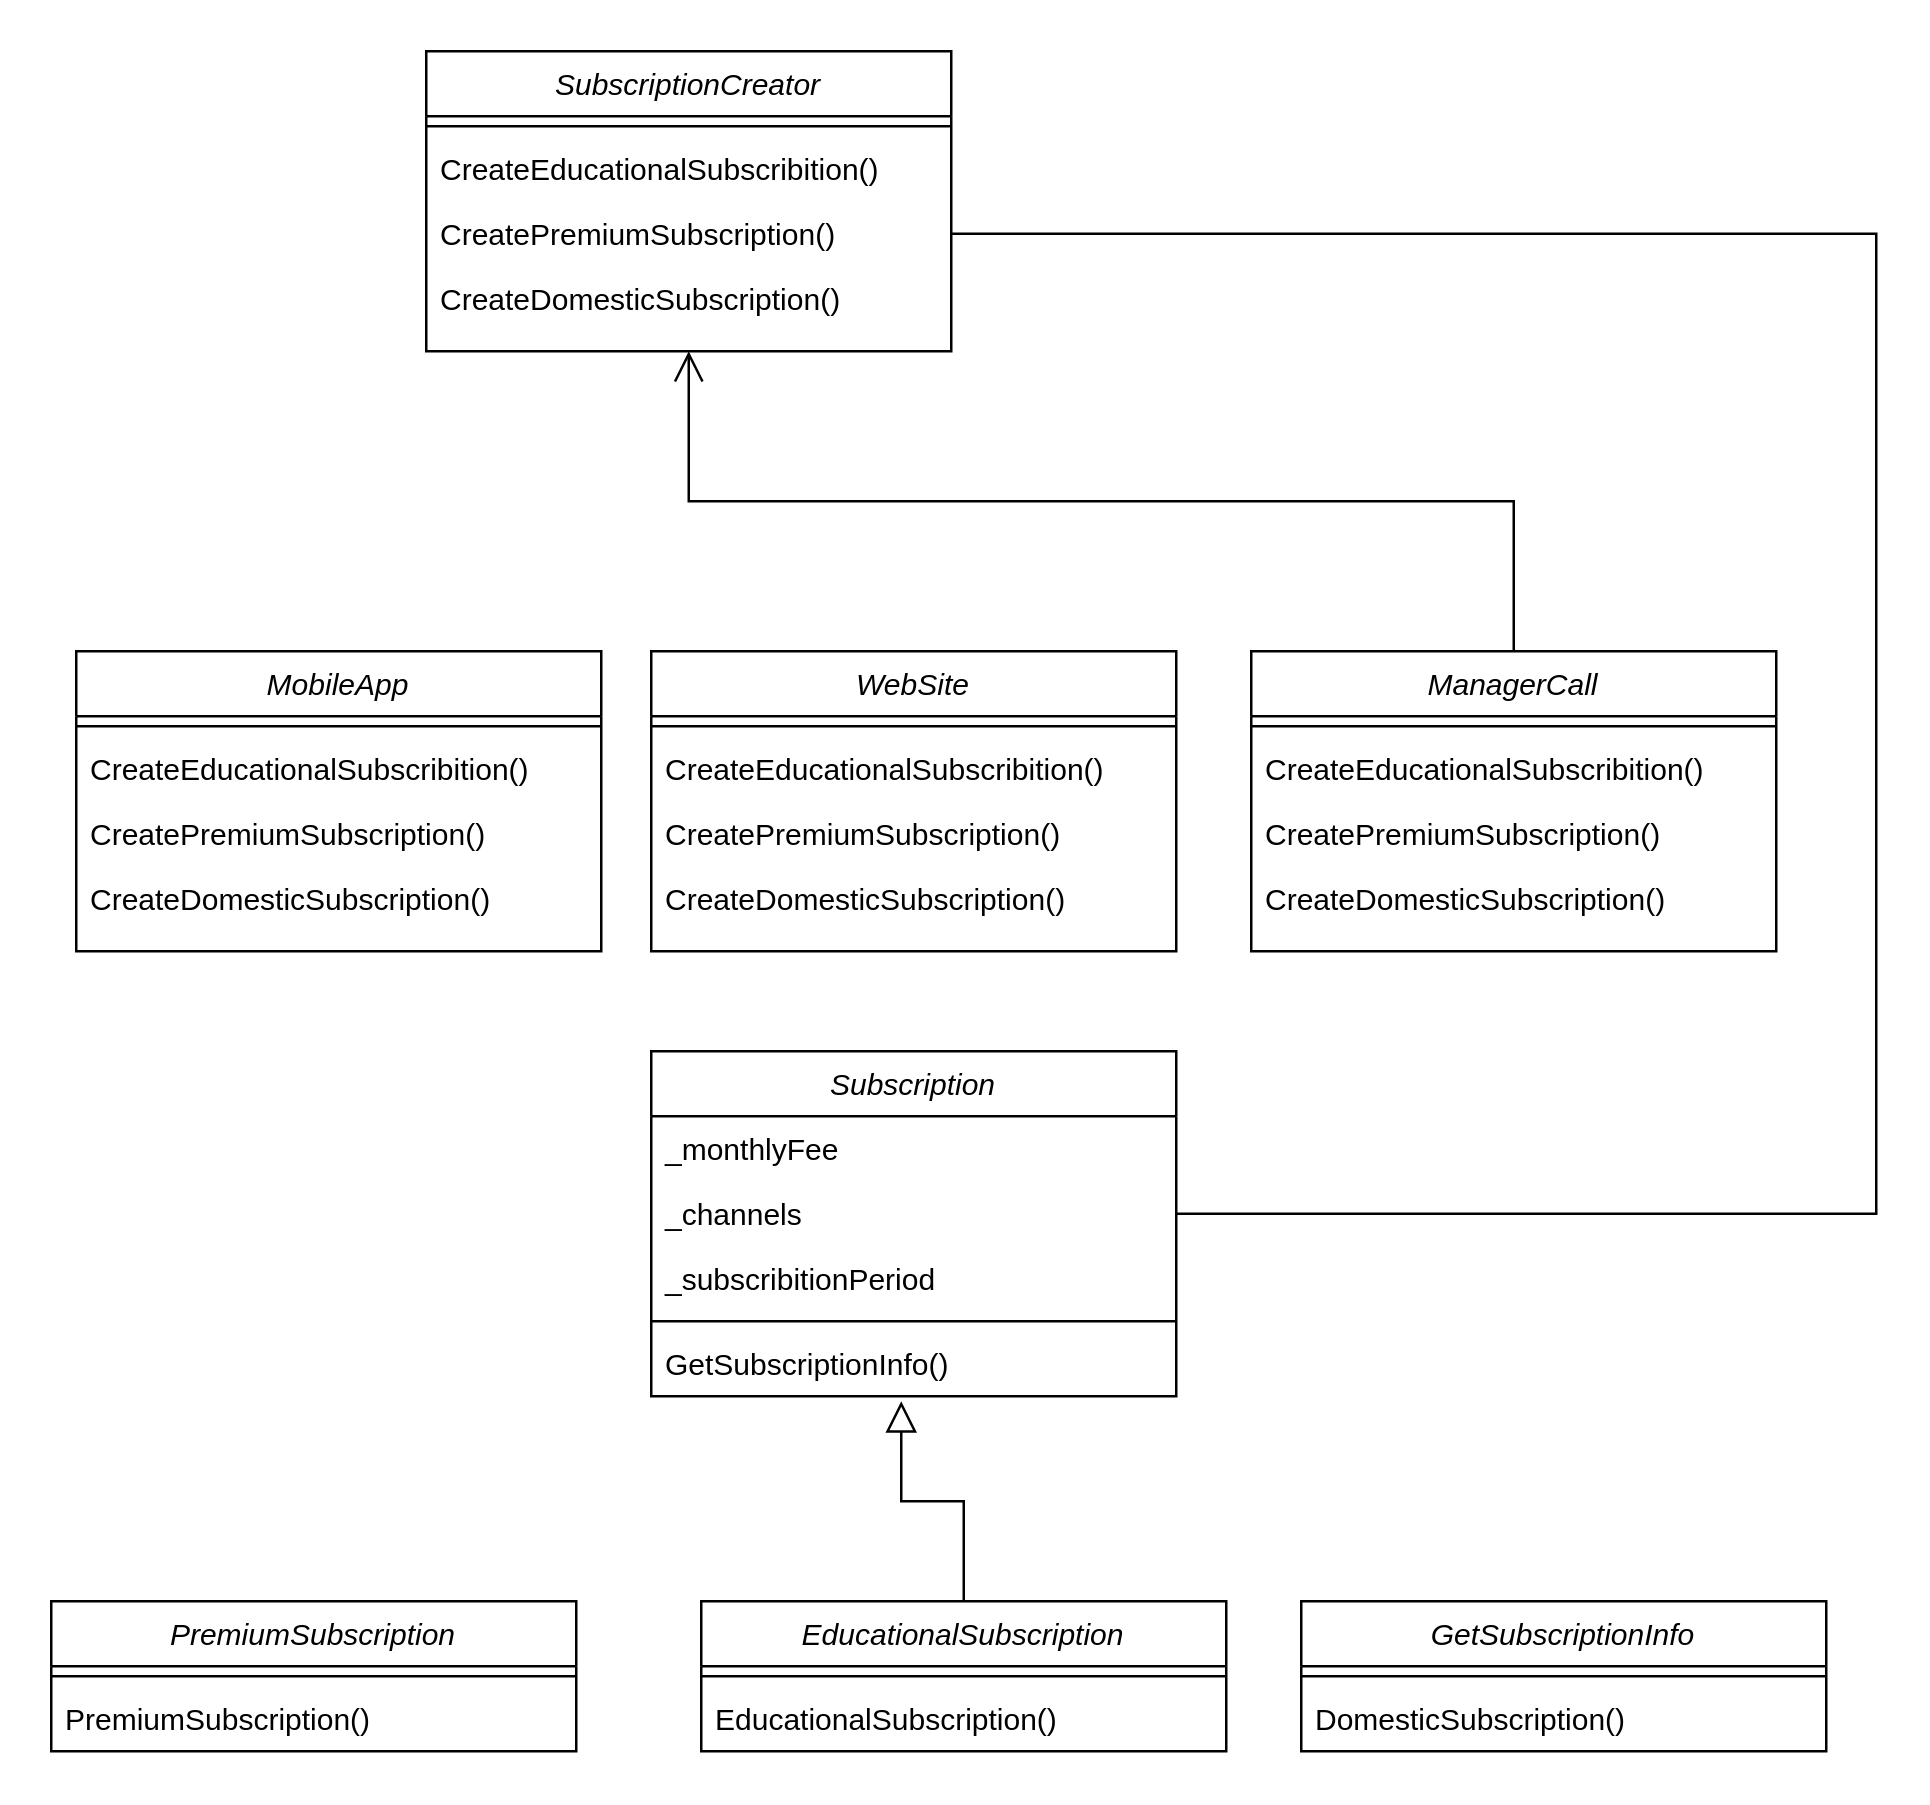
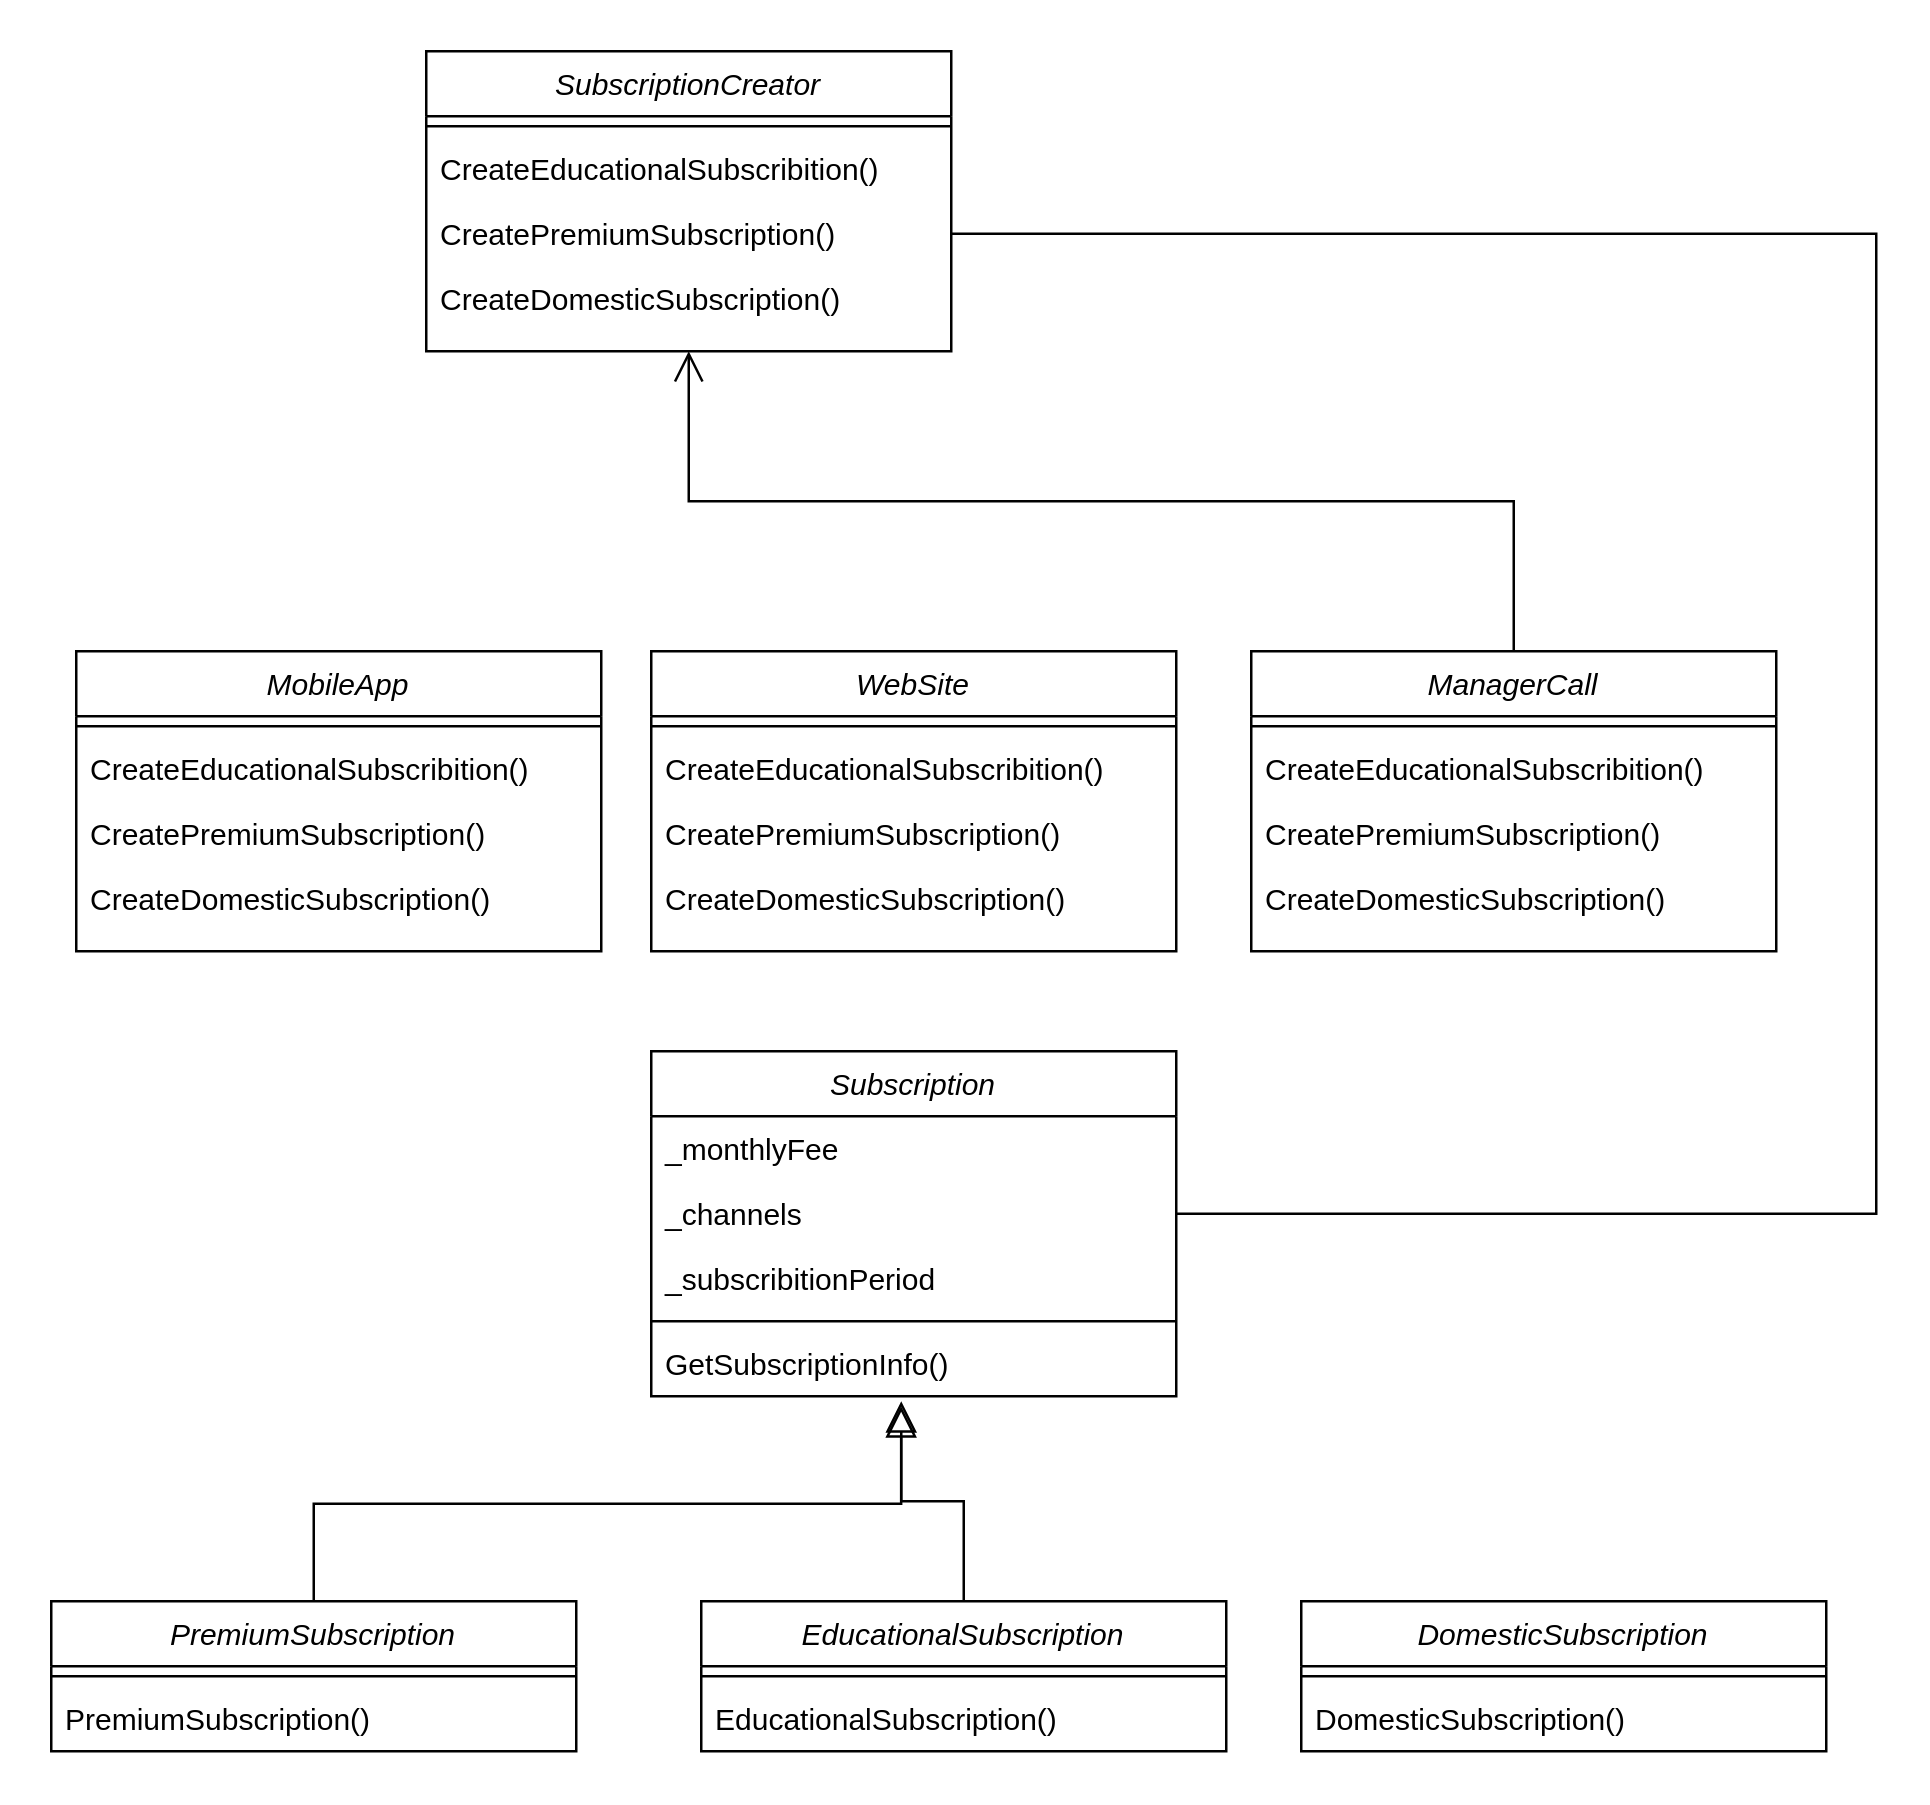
edge "PremiumSubscription" -> "GetSubscriptionInfo()": added
node "GetSubscriptionInfo": label "GetSubscriptionInfo" -> "DomesticSubscription"
